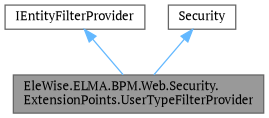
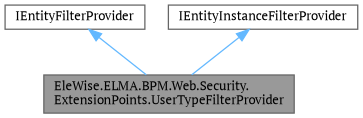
node "Security": label "Security" -> "IEntityInstanceFilterProvider"
